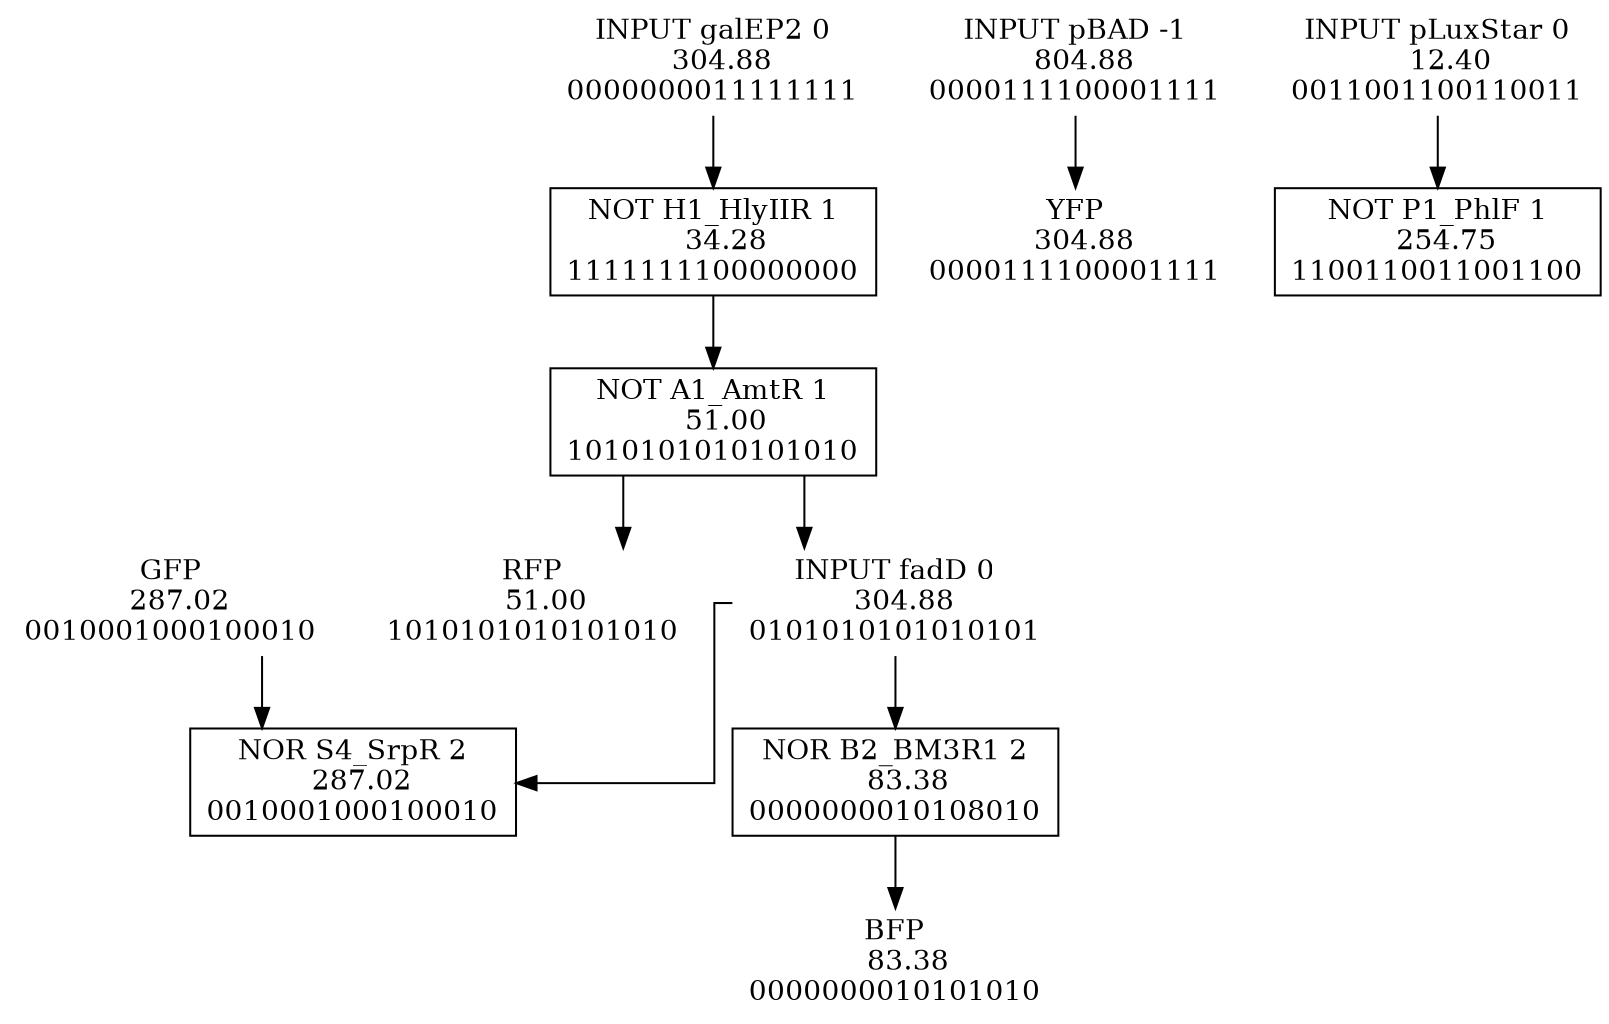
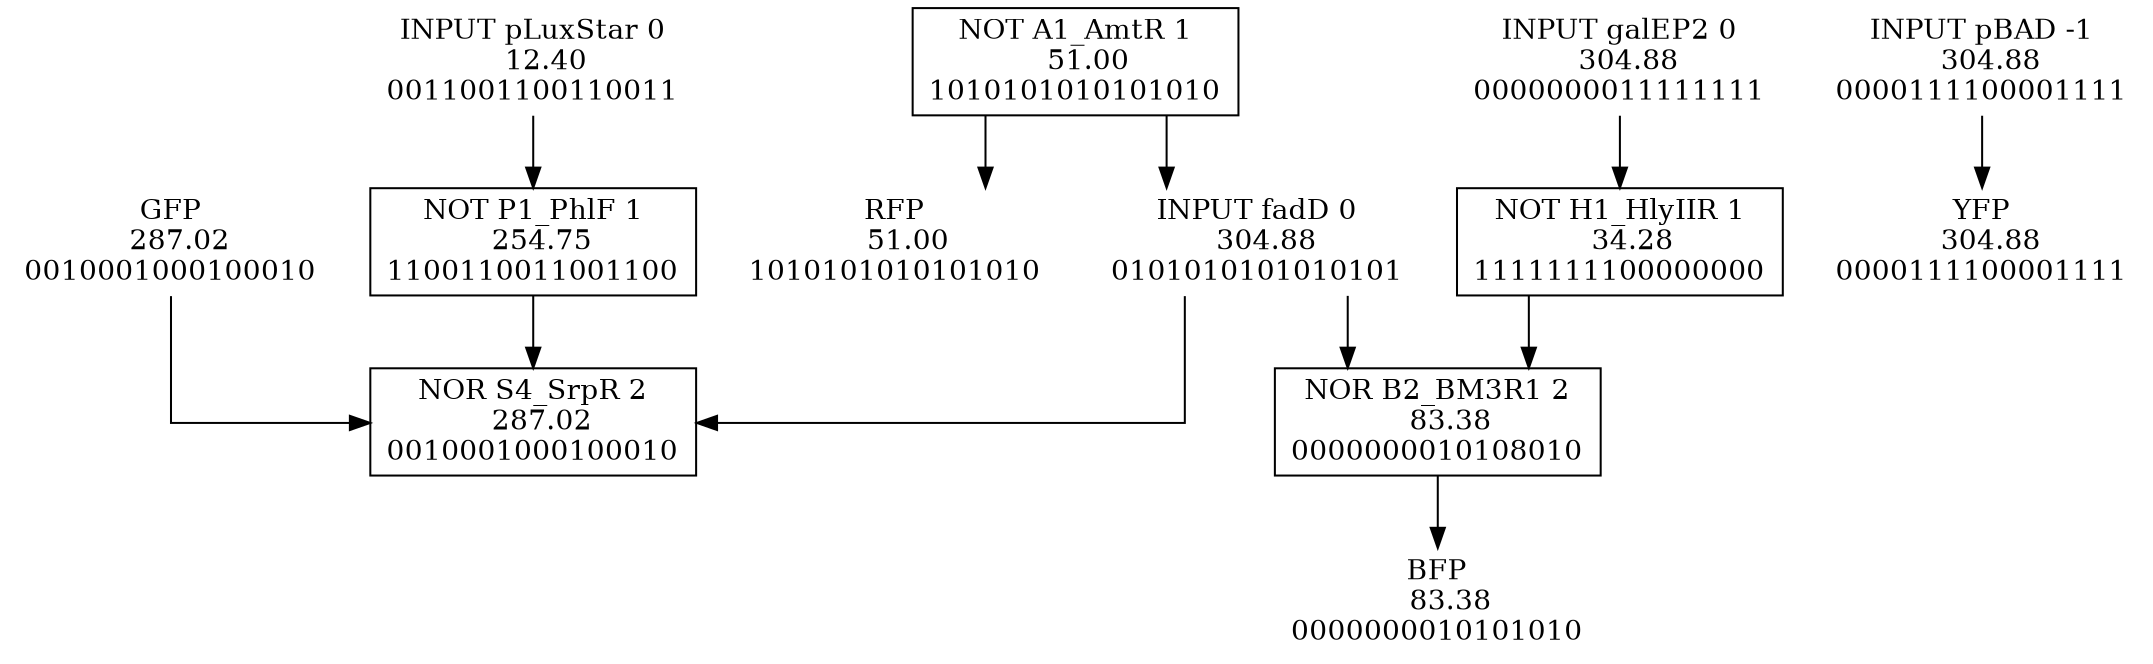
node "INPUT pBAD -1 804.88 0000111100001111": label "INPUT pBAD -1 804.88 0000111100001111" -> "INPUT pBAD -1 304.88 0000111100001111"
edge "NOT P1_PhlF 1 254.75 1100110011001100" -> "NOR S4_SrpR 2 287.02 0010001000100010": added
edge "NOT H1_HlyIIR 1 34.28 1111111100000000" -> "NOT A1_AmtR 1 51.00 1010101010101010": now "NOT H1_HlyIIR 1 34.28 1111111100000000" -> "NOR B2_BM3R1 2 83.38 0000000010108010"
